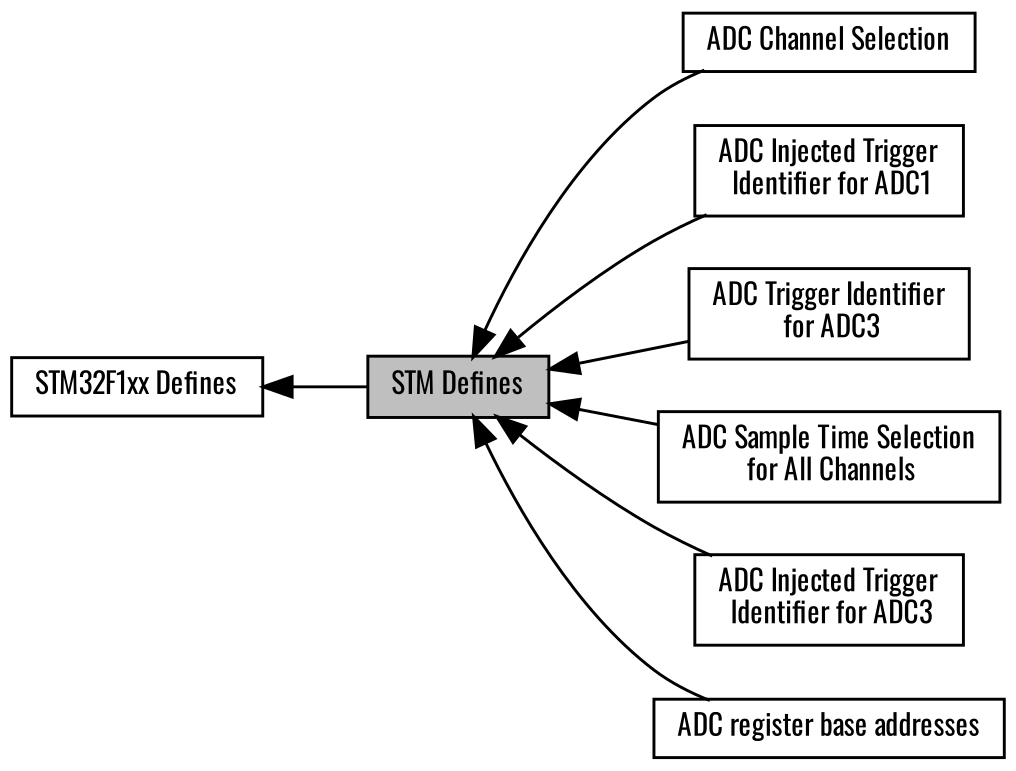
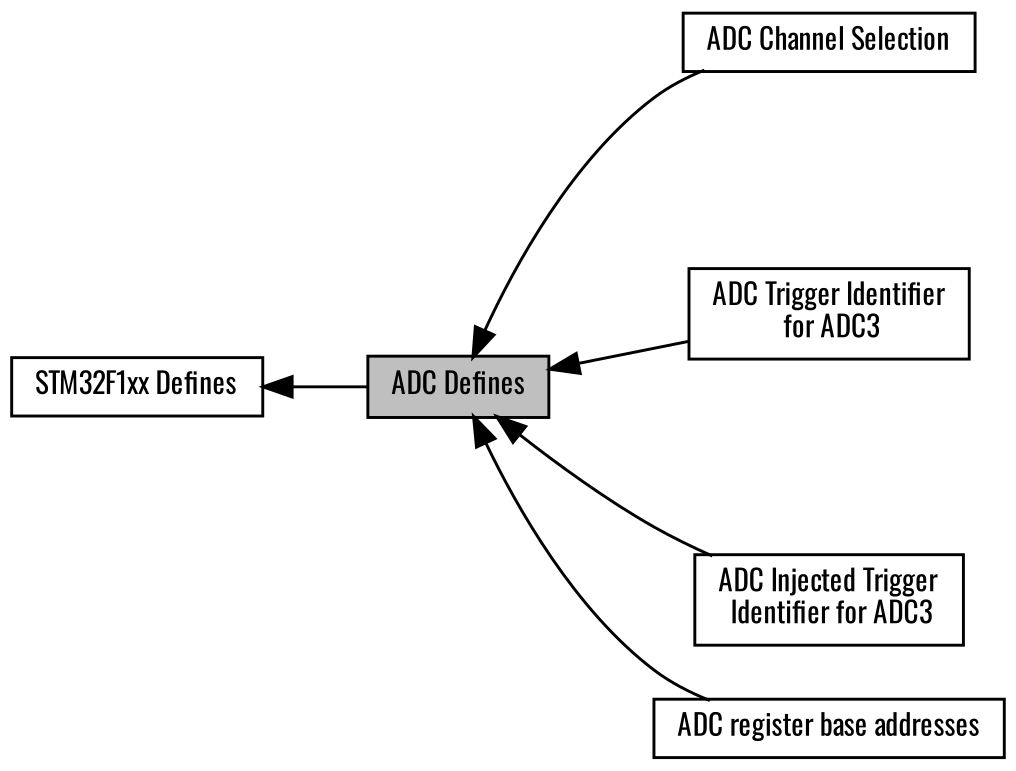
node "ADC Injected Trigger Identifier for ADC1": removed
node "STM Defines": label "STM Defines" -> "ADC Defines"
node "ADC Sample Time Selection for All Channels": removed
